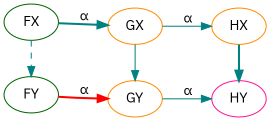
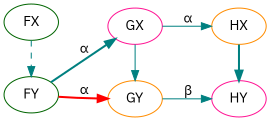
edge "FX" -> "GX": now "FY" -> "GX"
node "GX": color darkorange -> deeppink
edge "GY" -> "HY": label " α" -> " β"
